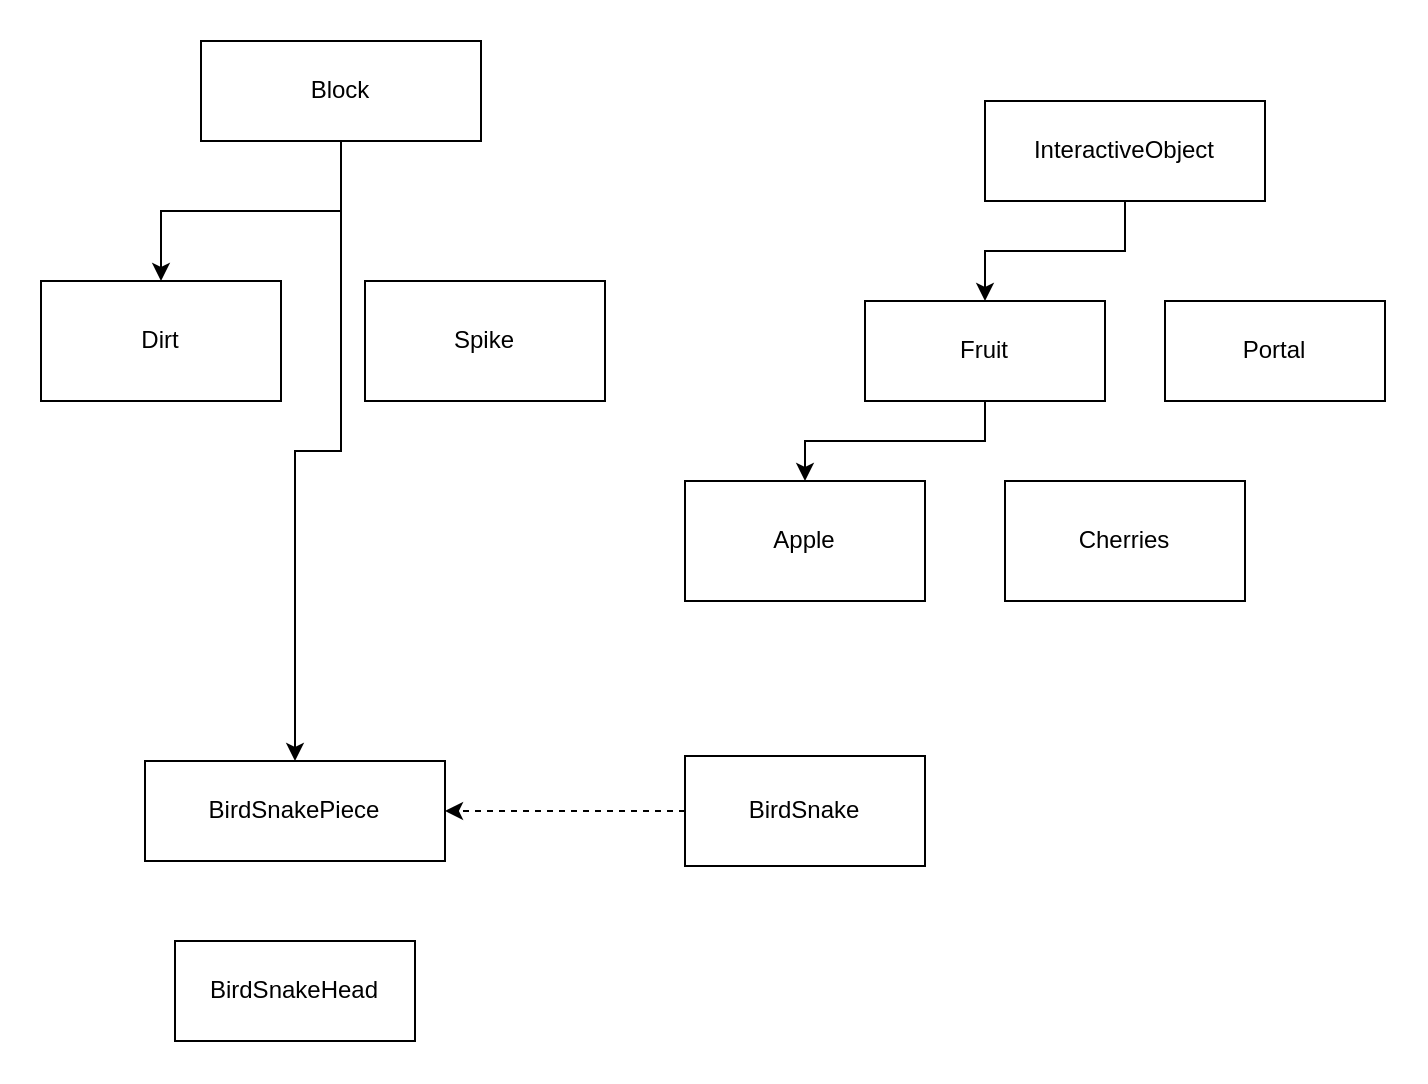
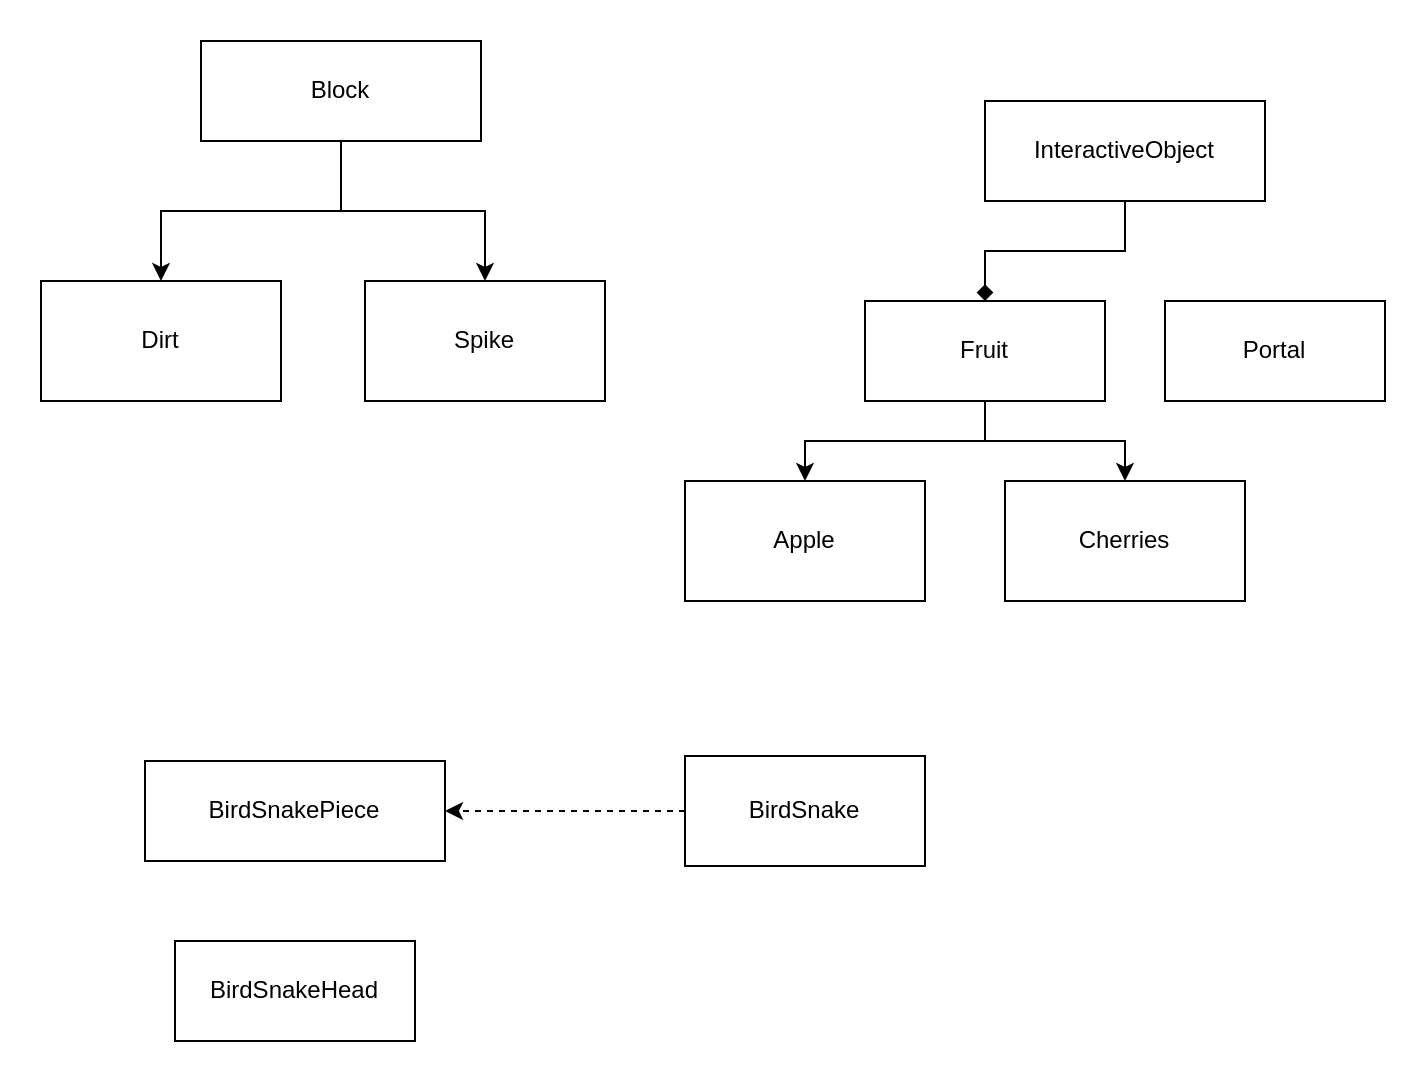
edge "InteractiveObject" -> "Fruit": arrowhead classic -> diamond
edge "Fruit" -> "Cherries": added
edge "Block" -> "BirdSnakePiece": now "Block" -> "Spike"
